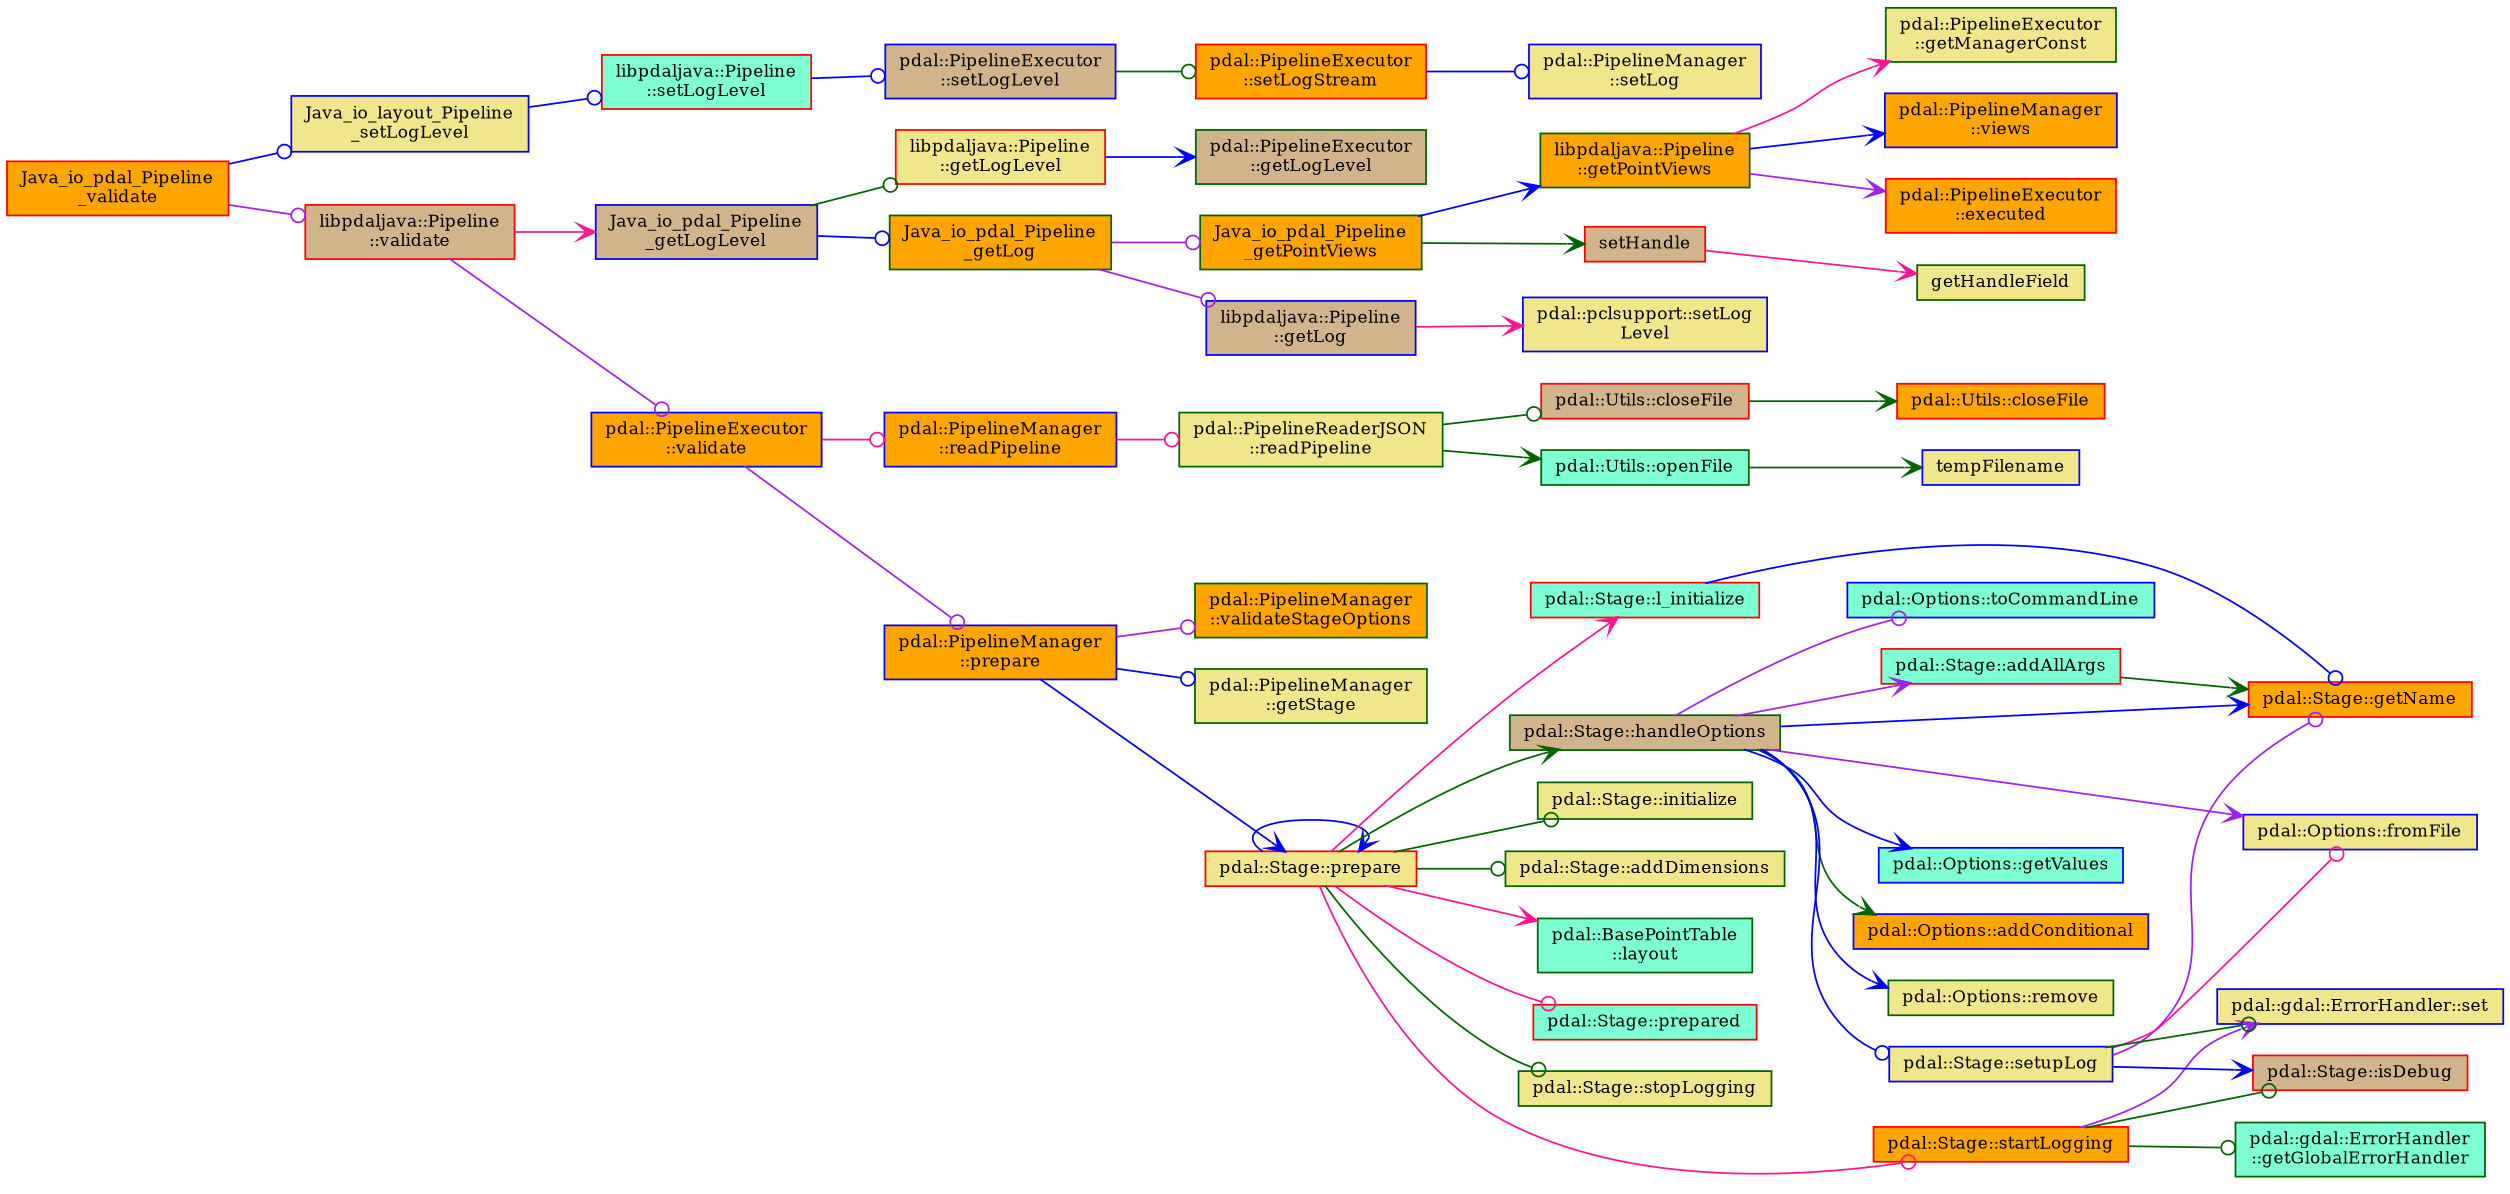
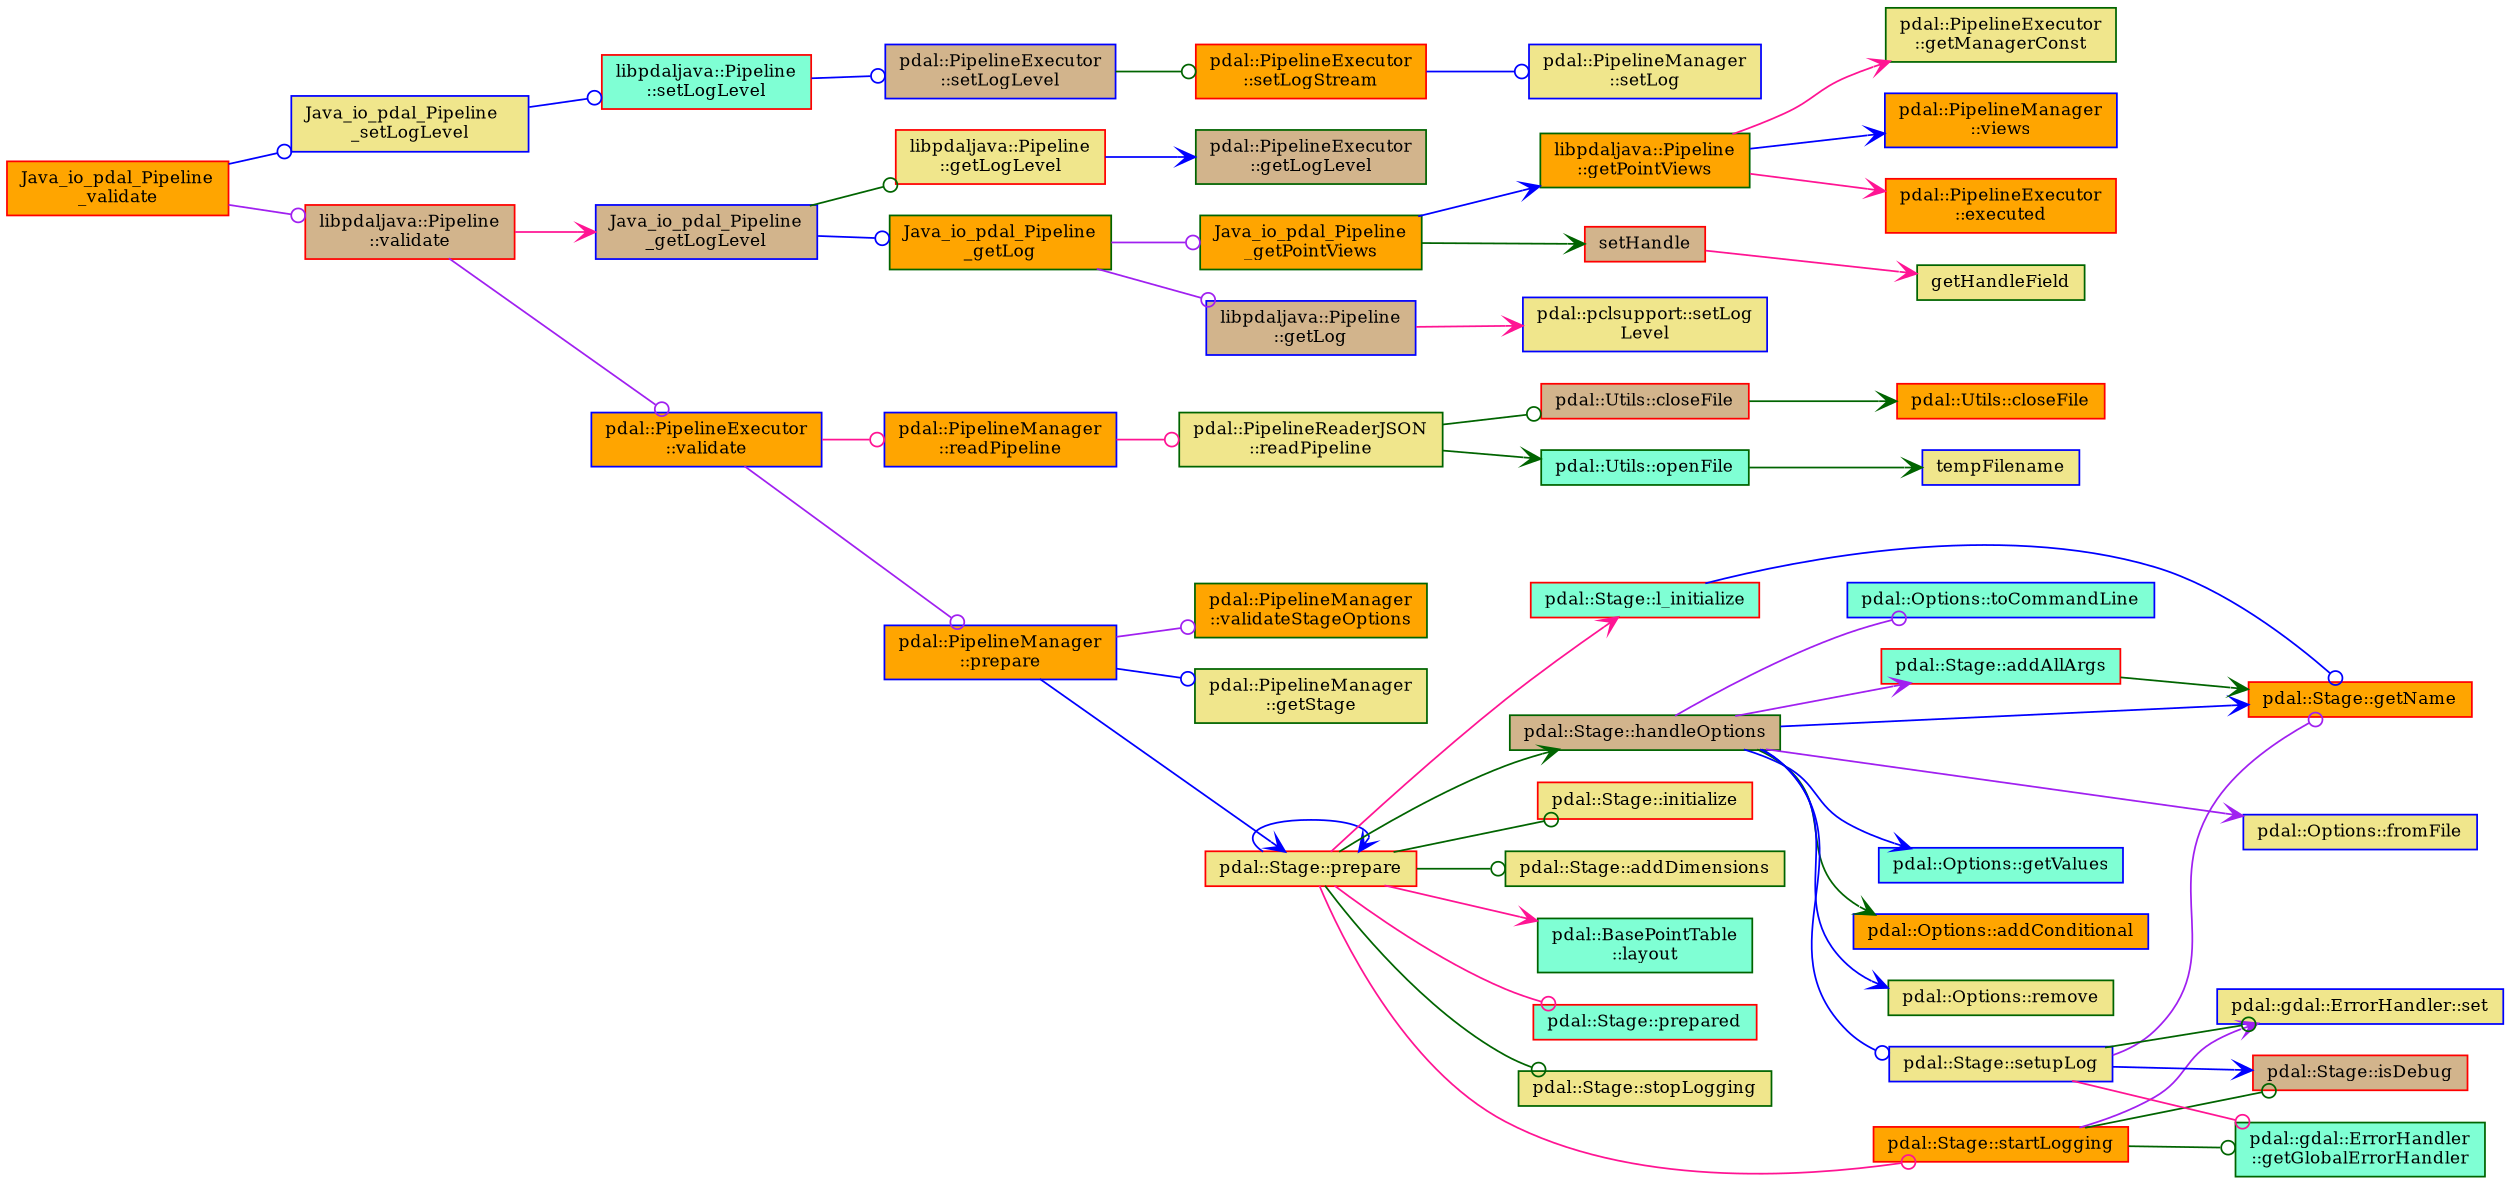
node "Java_io_layout_Pipeline _setLogLevel": label "Java_io_layout_Pipeline _setLogLevel" -> "Java_io_pdal_Pipeline _setLogLevel"
edge "libpdaljava::Pipeline ::getPointViews" -> "pdal::PipelineExecutor ::executed": color purple -> deeppink
node "pdal::Stage::initialize": color darkgreen -> red
edge "pdal::Stage::setupLog" -> "pdal::Options::fromFile": now "pdal::Stage::setupLog" -> "pdal::gdal::ErrorHandler ::getGlobalErrorHandler"
